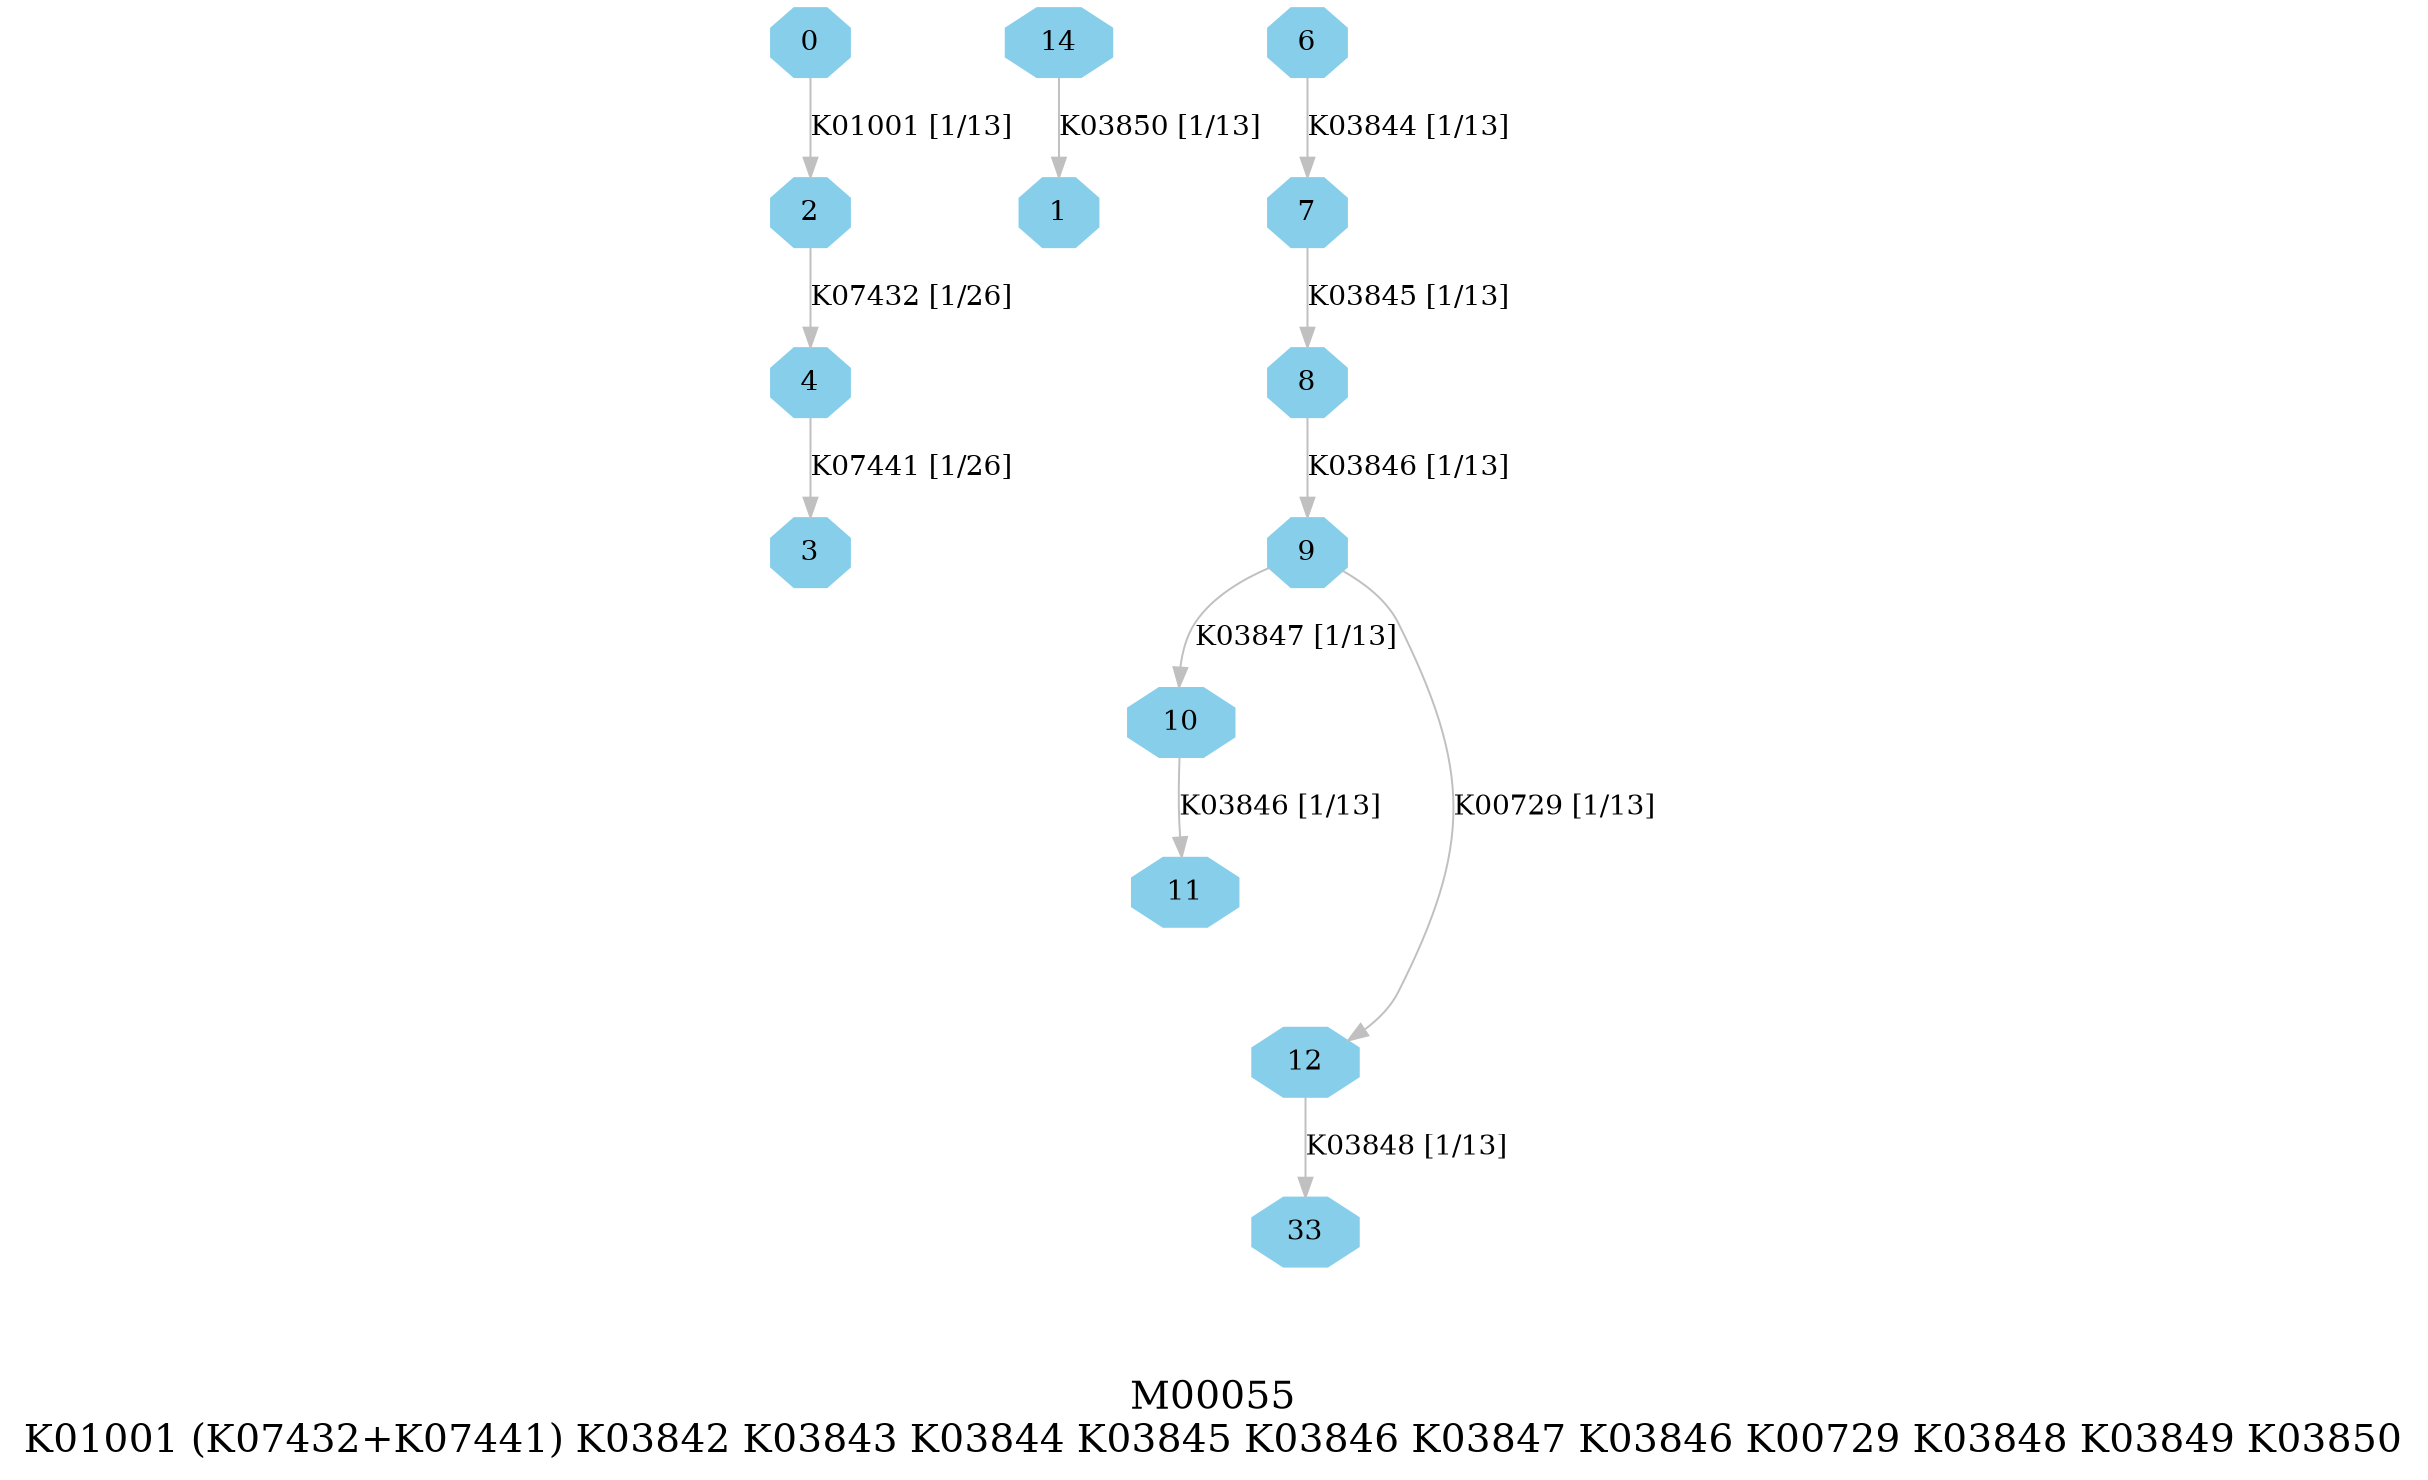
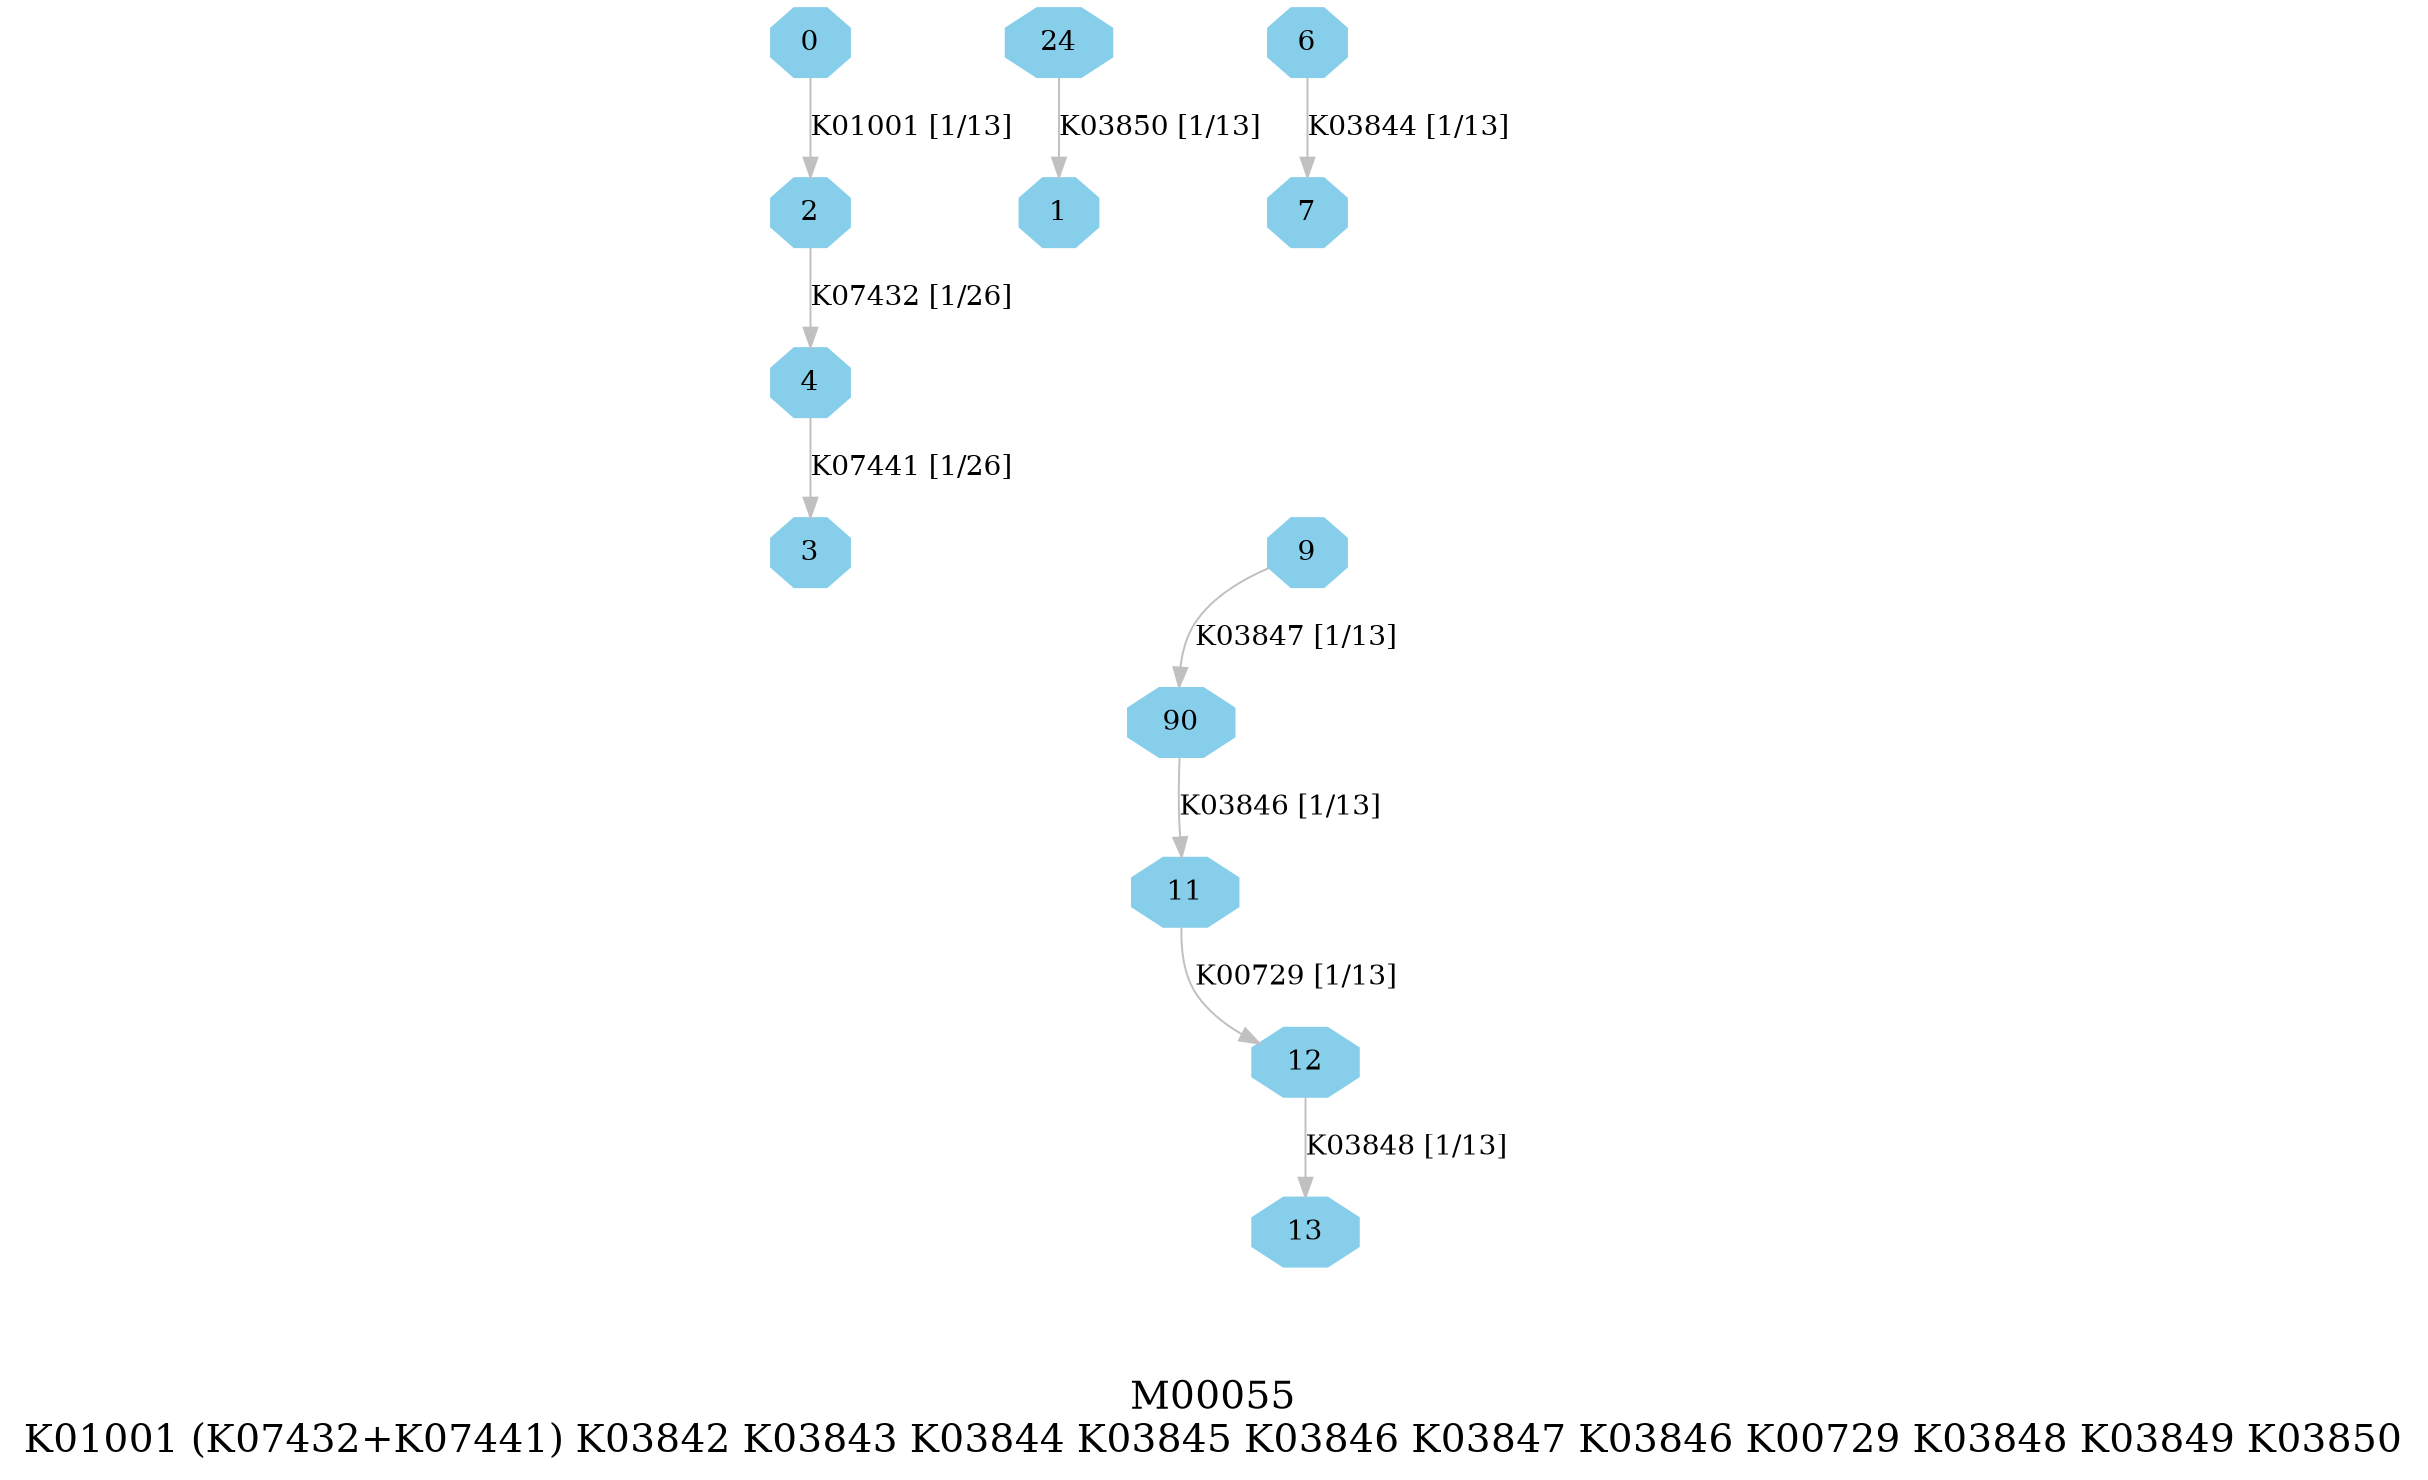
node "14": label "14" -> "24"
node "8": removed
node "10": label "10" -> "90"
edge "9" -> "12": now "11" -> "12"
node "33": label "33" -> "13"
